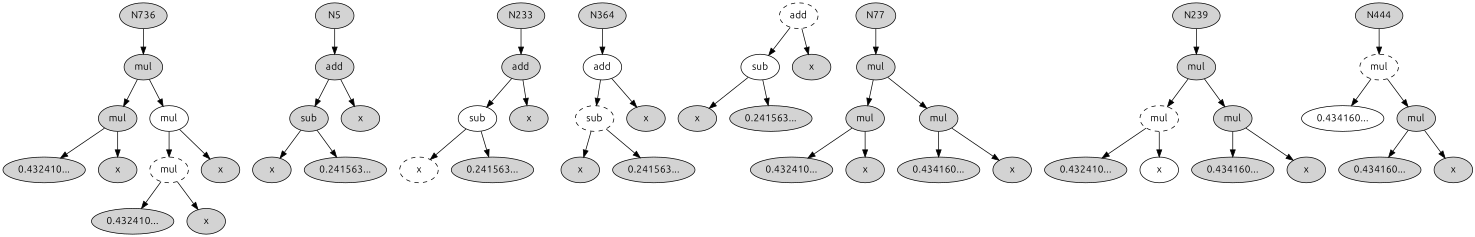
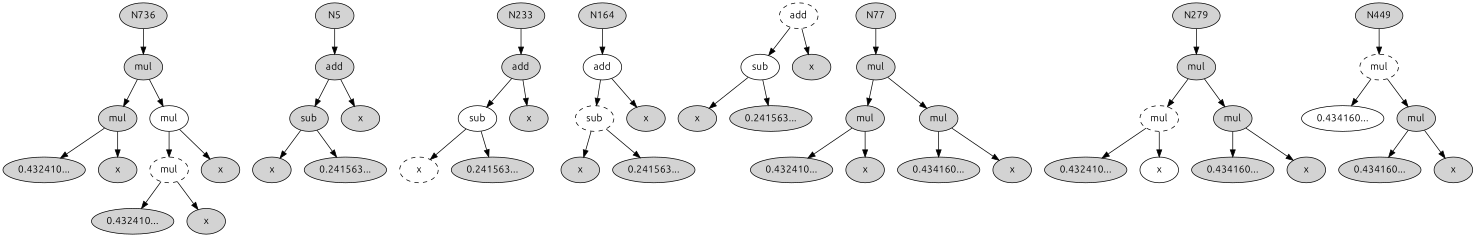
node "N364": label "N364" -> "N164"
node "N239": label "N239" -> "N279"
node "N444": label "N444" -> "N449"
